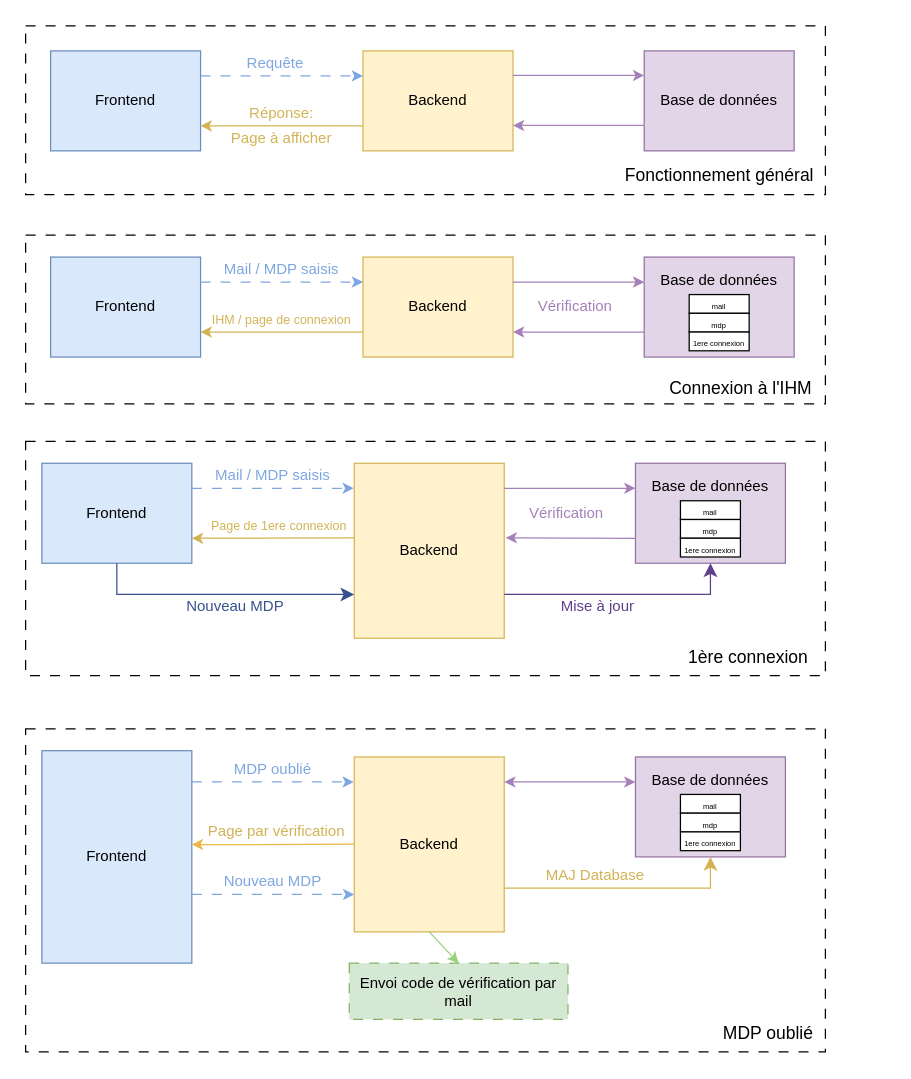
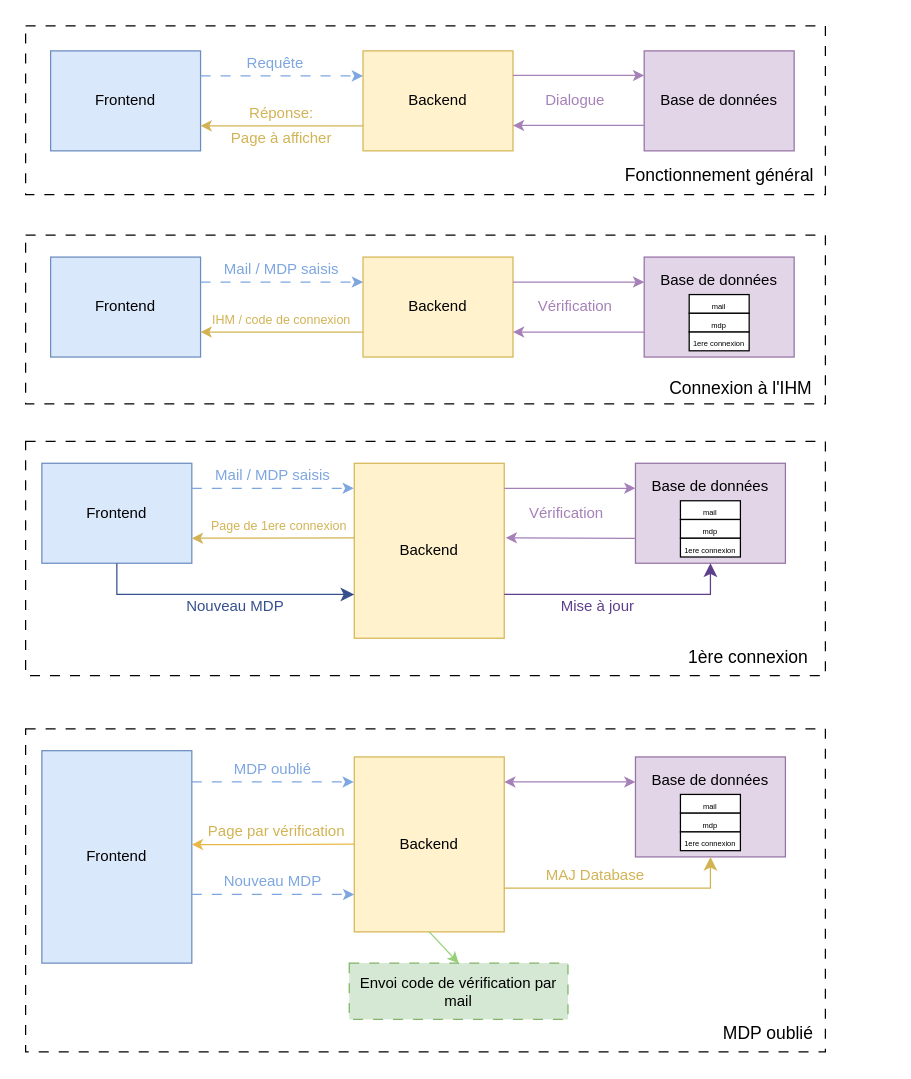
node "Dialogue": added
node "IHM / page de connexion": label "IHM / page de connexion" -> "IHM / code de connexion"
